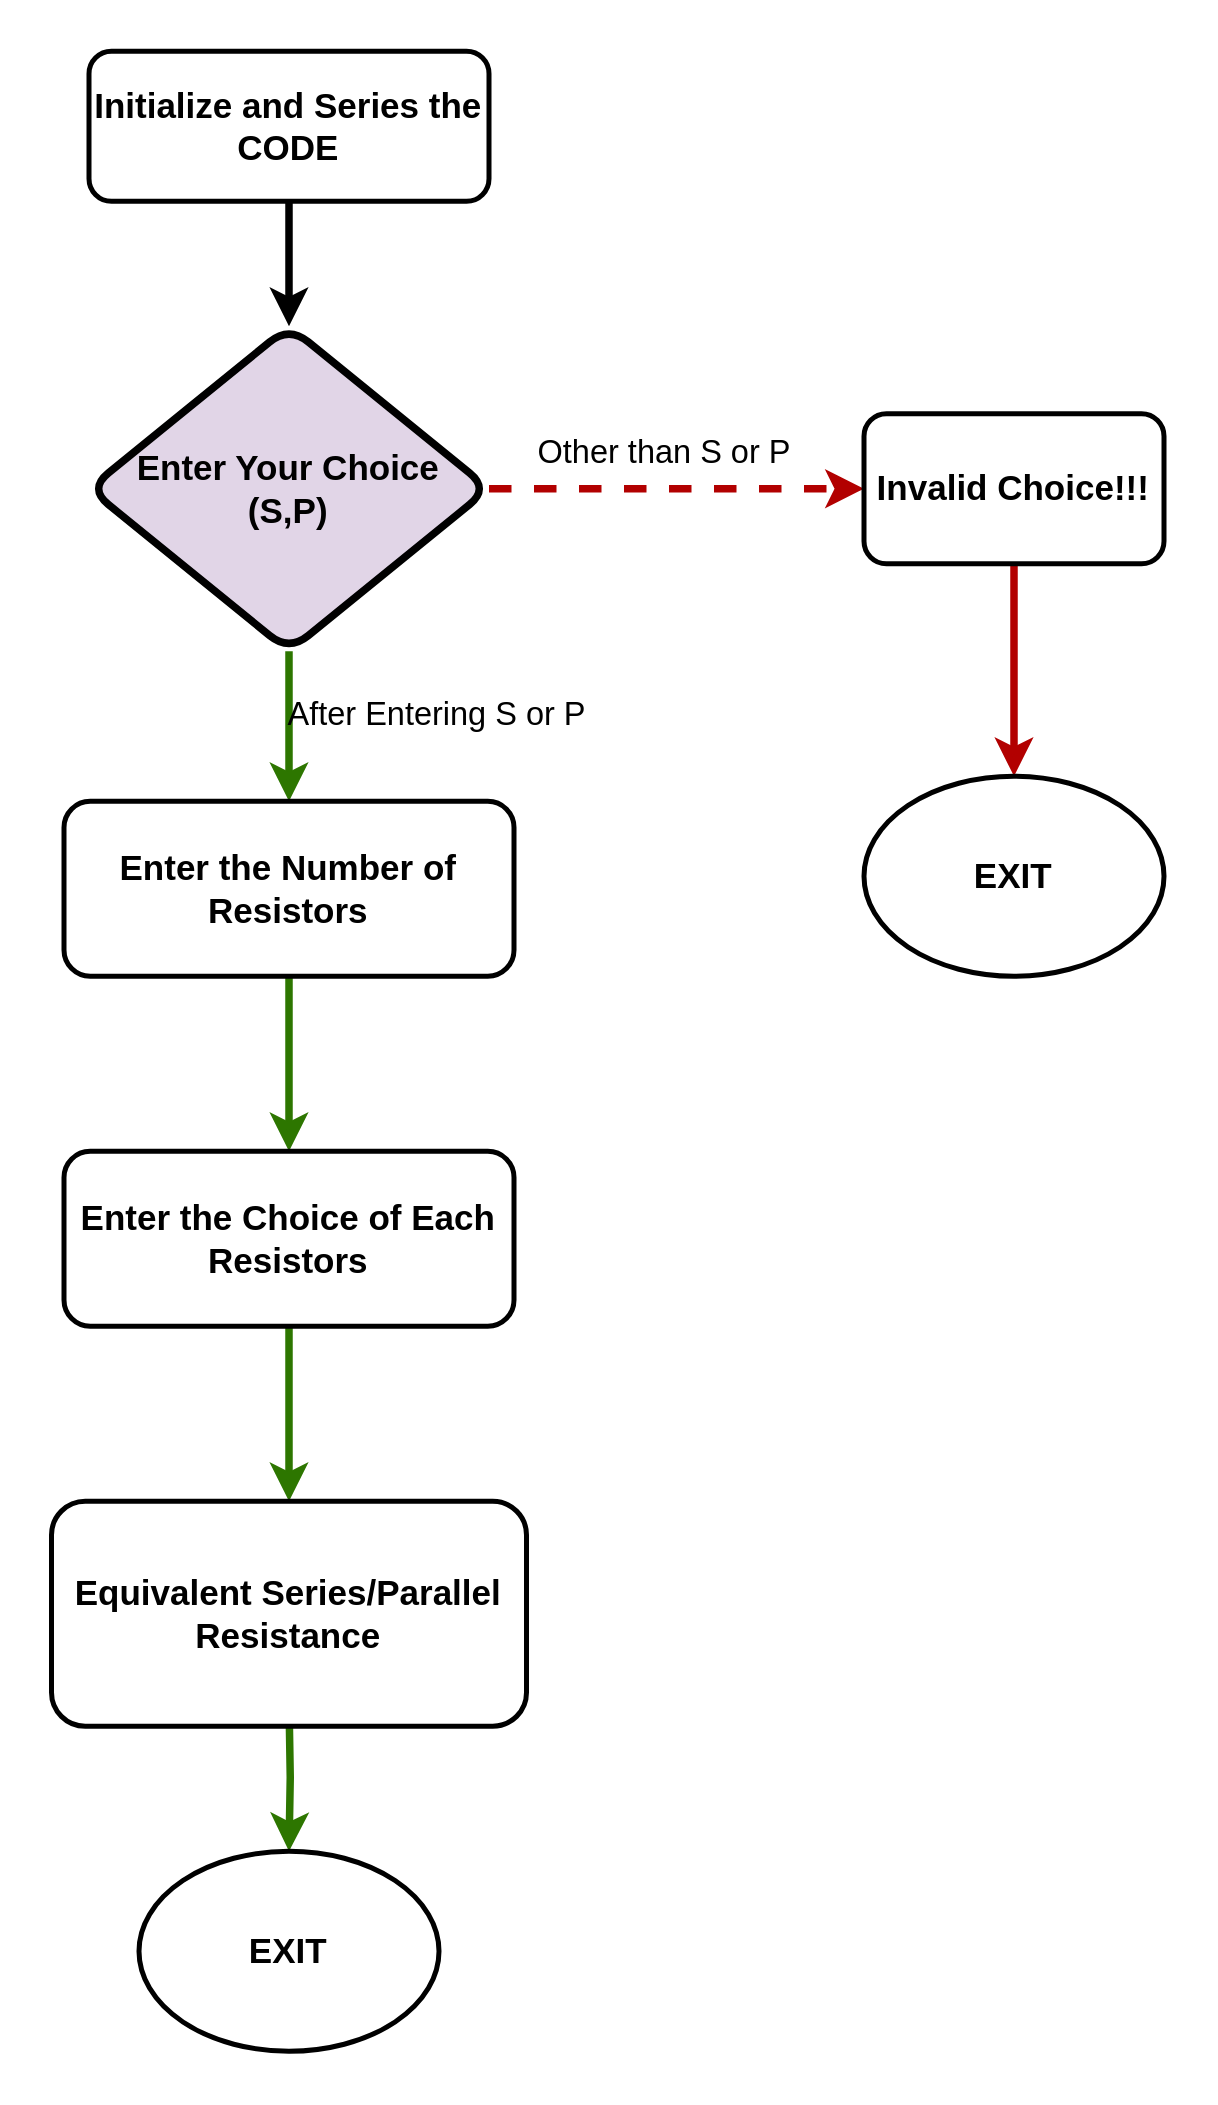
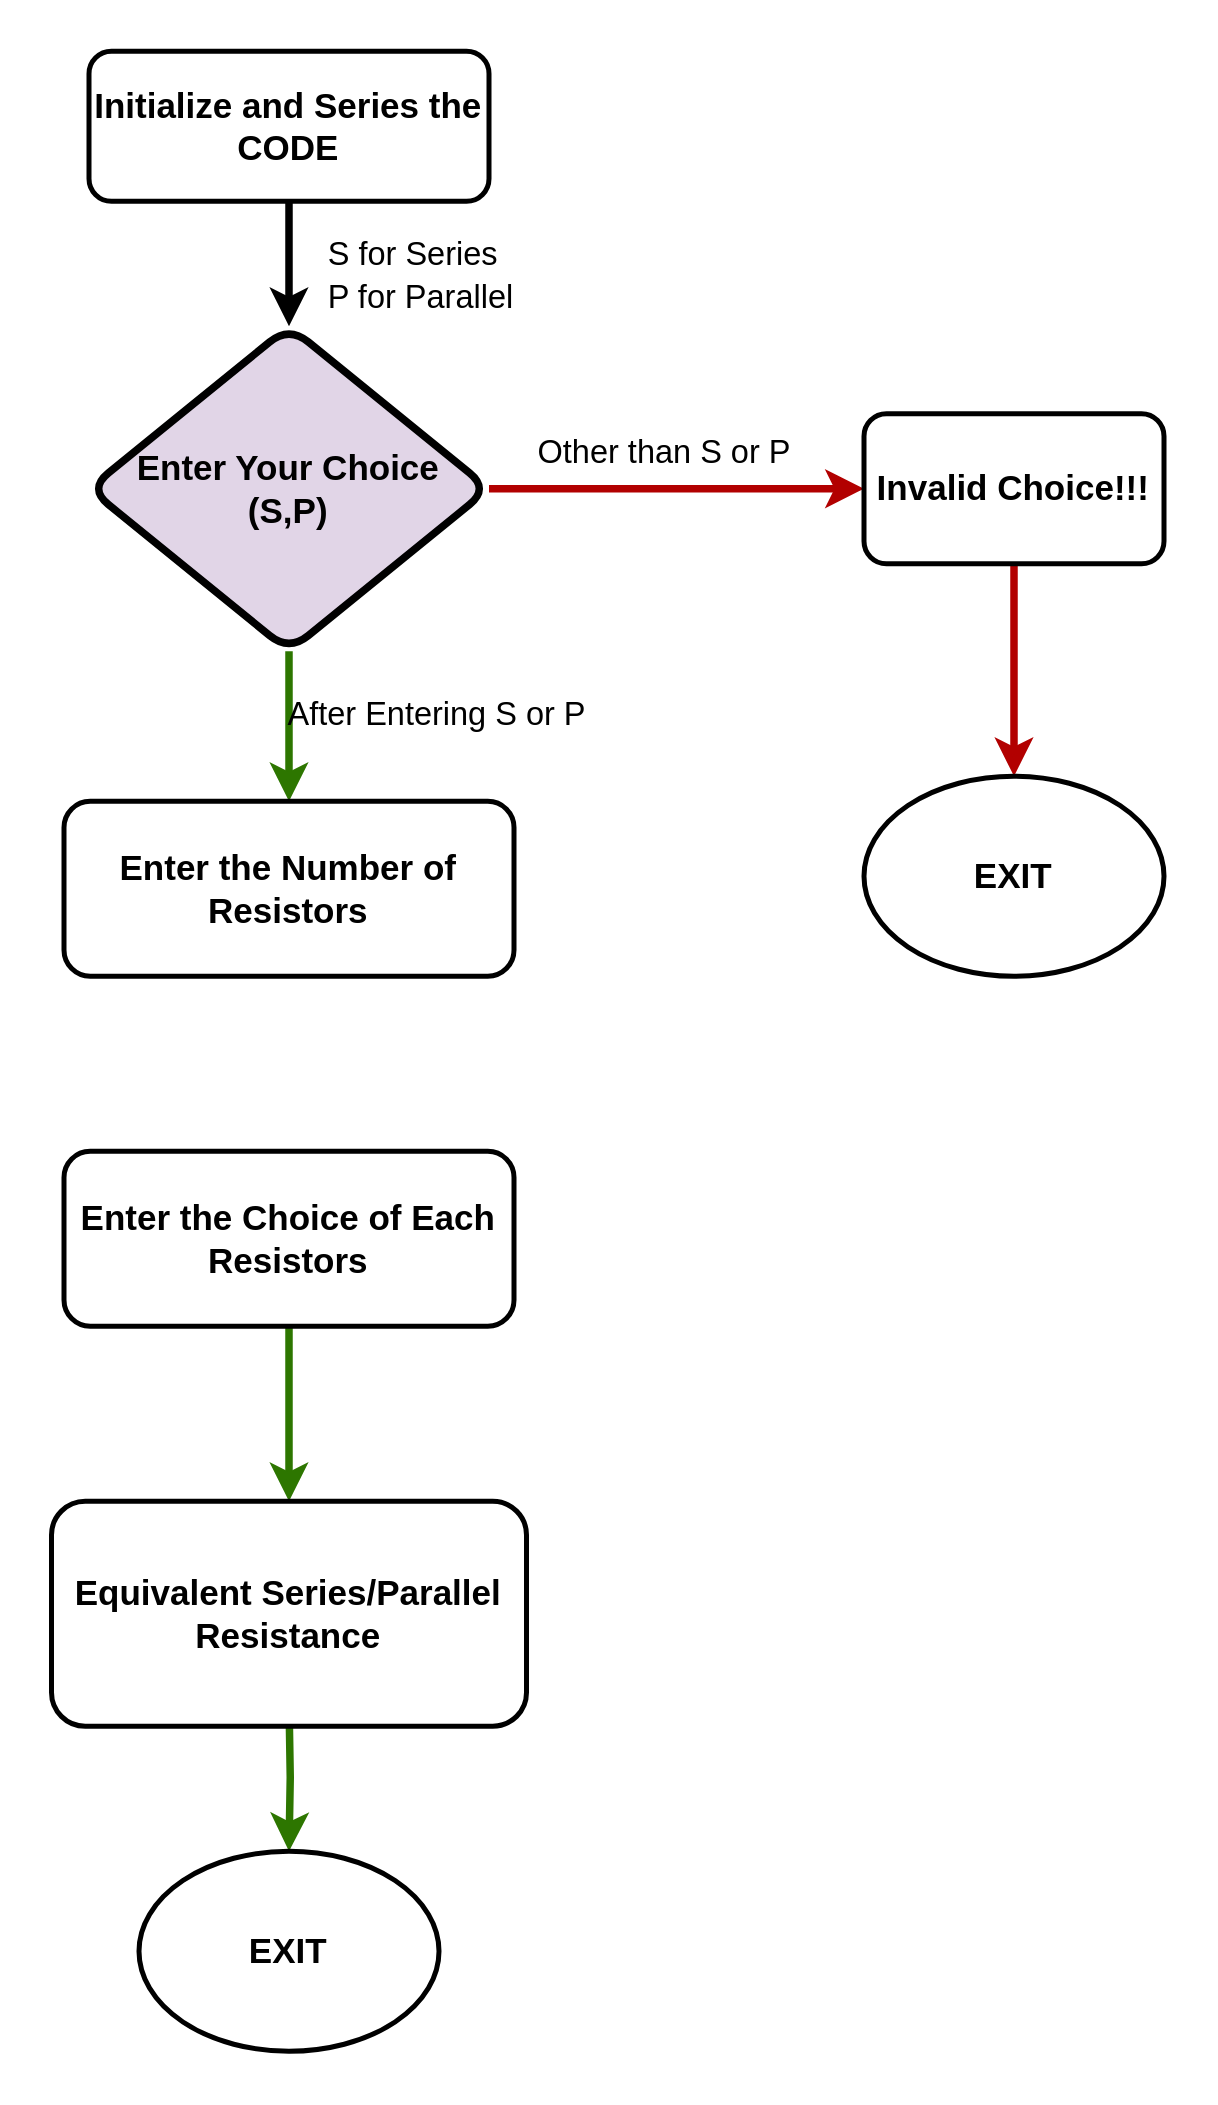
node "S for Series P for Parallel": added
edge "Enter Your Choice (S,P)" -> "Invalid Choice!!!": style dashed -> solid
edge "Enter the Number of Resistors" -> "Enter the Choice of Each Resistors": removed
